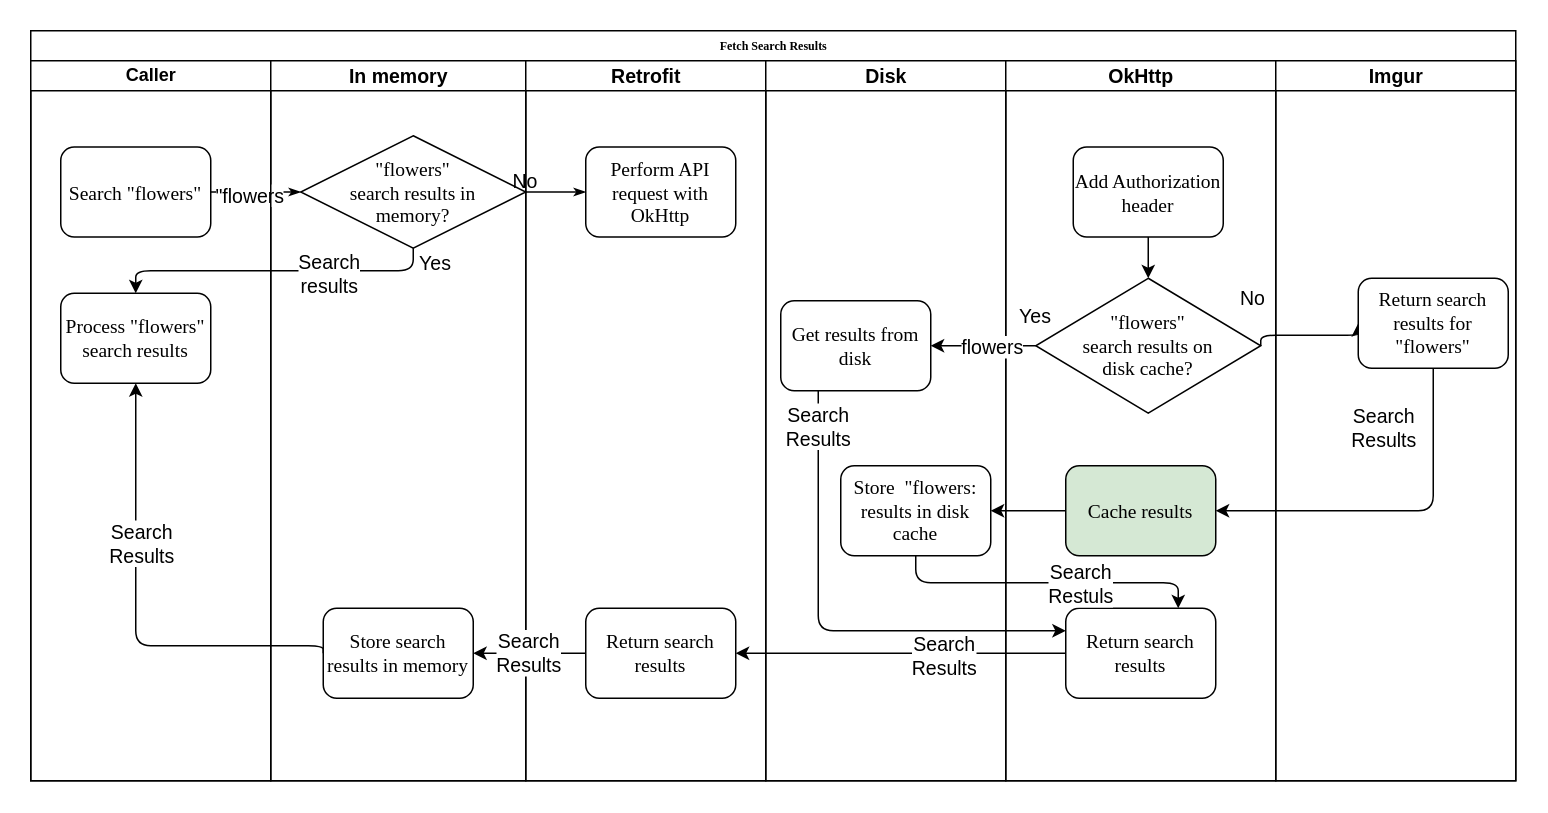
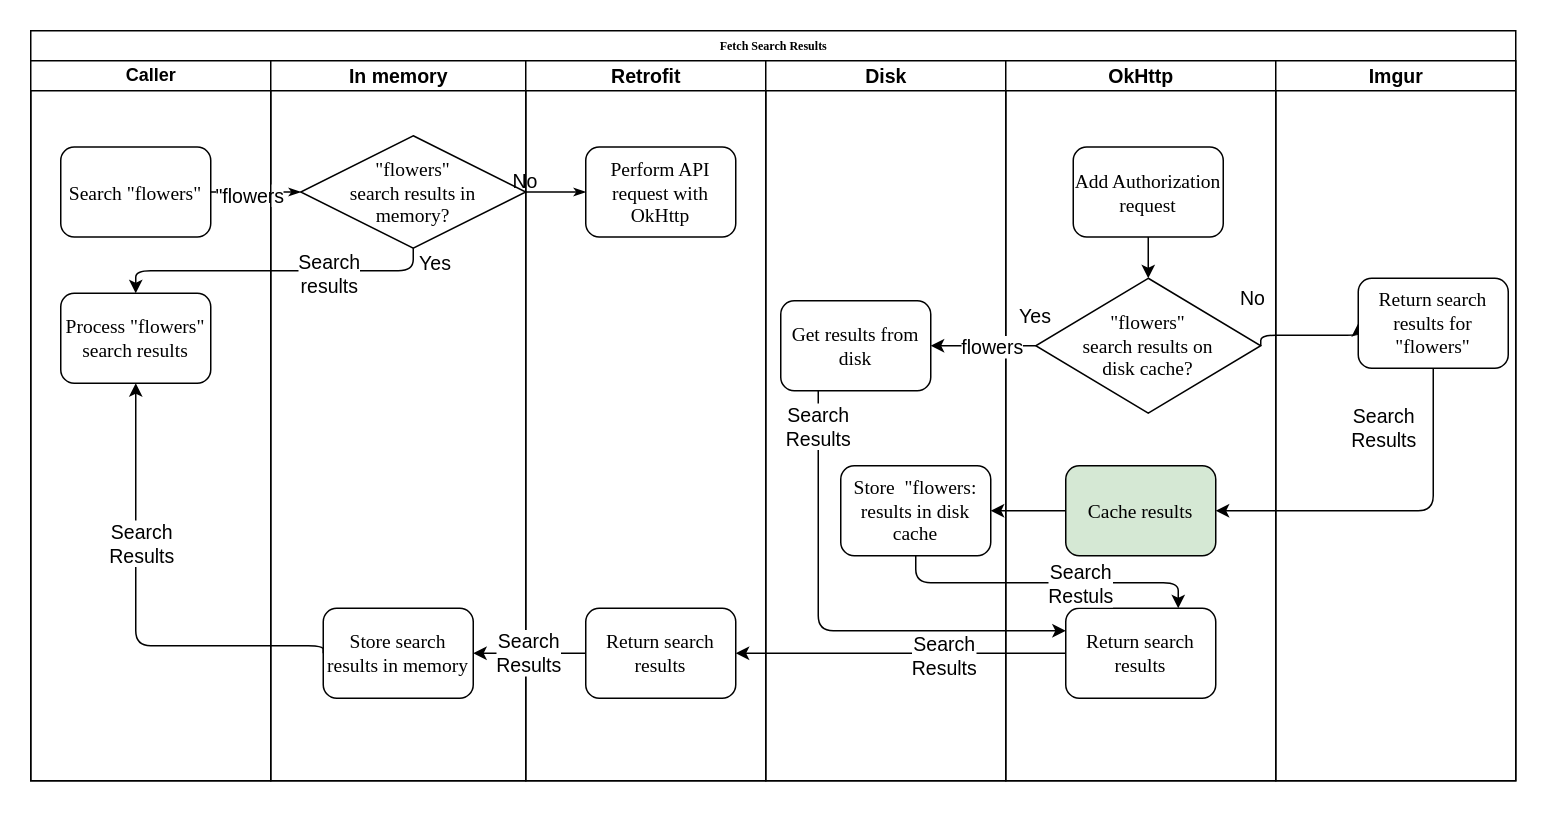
node "Add Authorization header": label "Add Authorization header" -> "Add Authorization request"
